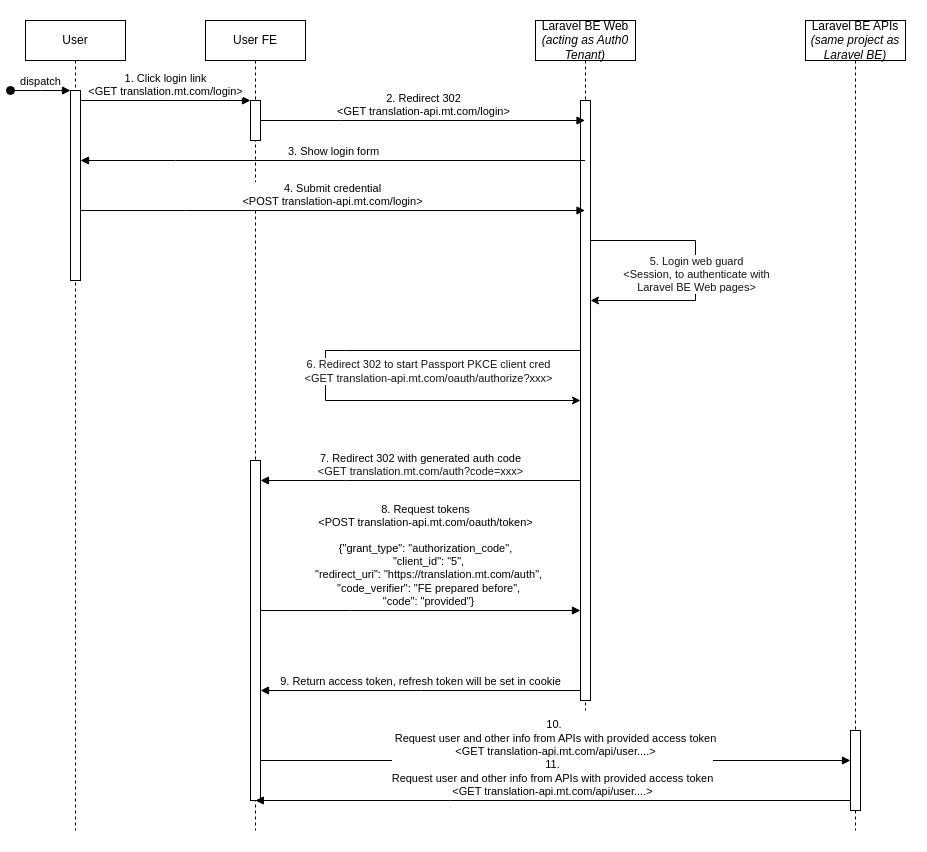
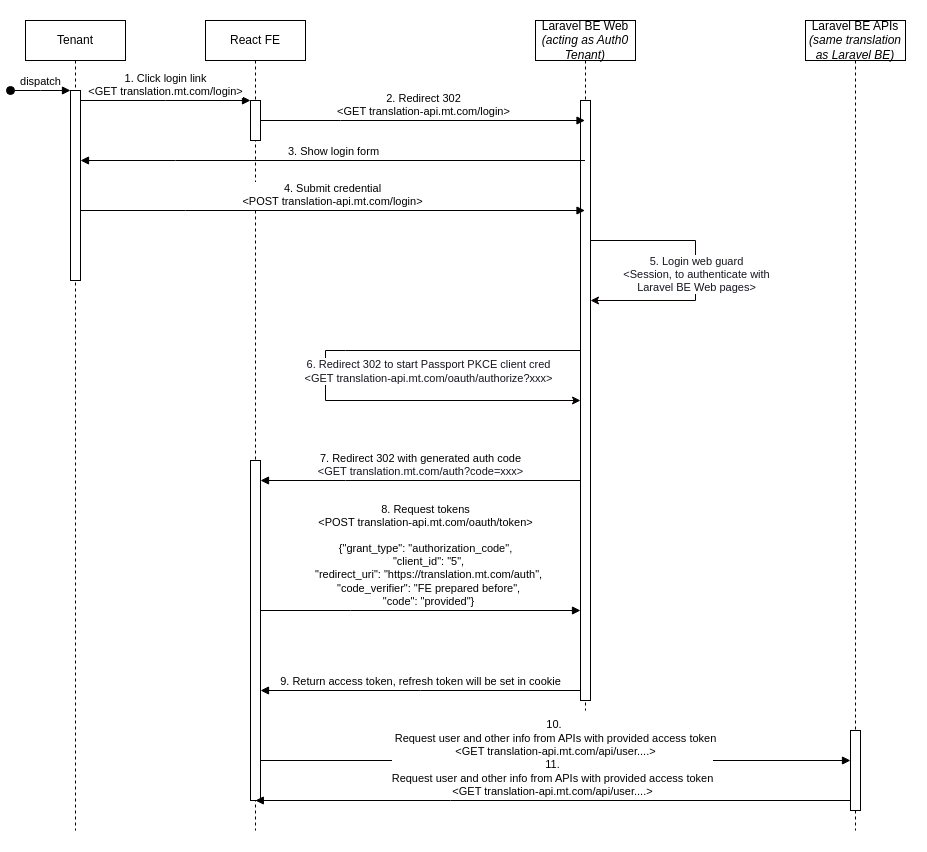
node "User": label "User" -> "Tenant"
node "User FE": label "User FE" -> "React FE"
node "Laravel BE APIs (same project as Laravel BE)": label "Laravel BE APIs (same project as Laravel BE)" -> "Laravel BE APIs (same translation as Laravel BE)"
